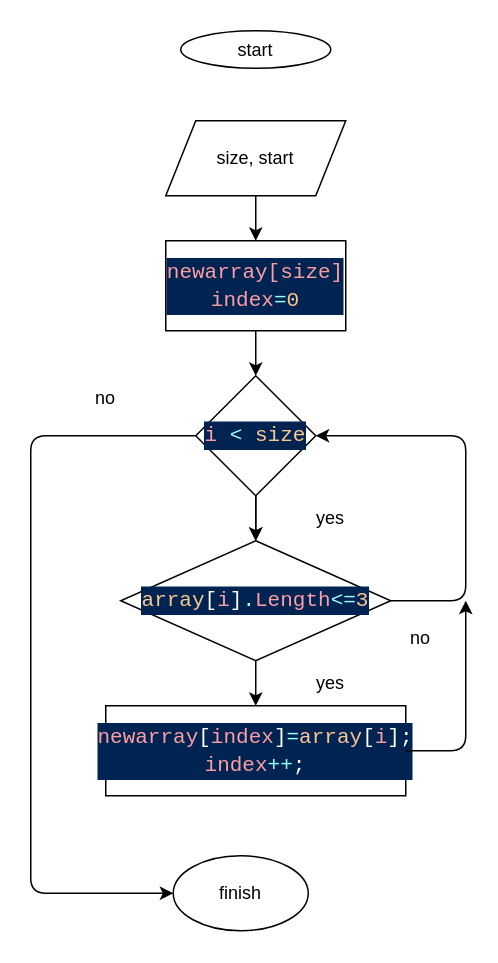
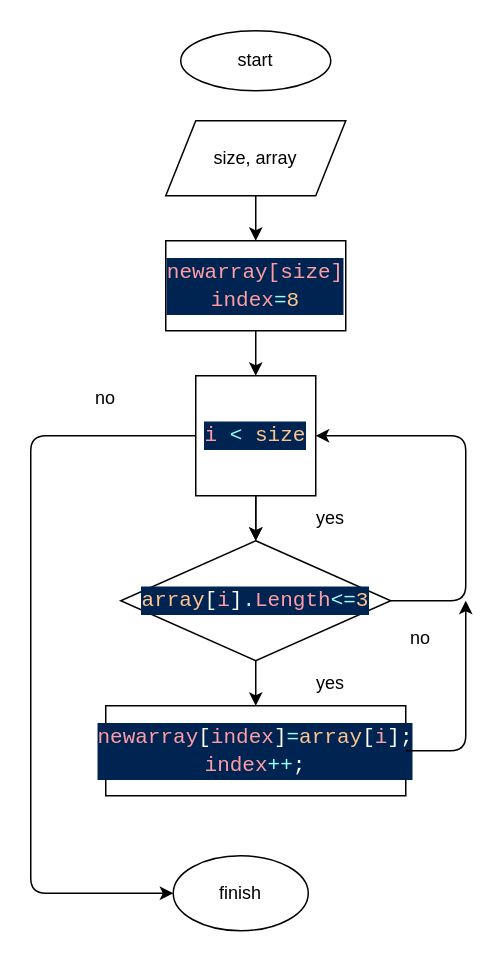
node "start": size 150x38 -> 150x60
node "size, start": label "size, start" -> "size, array"
node "newarray[size] index=0": label "newarray[size] index=0" -> "newarray[size] index=8"
node "i < size": shape diamond -> rectangle
